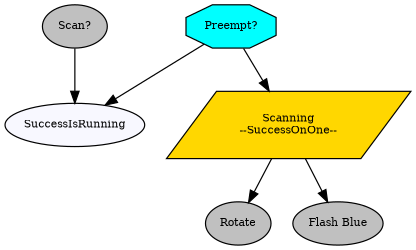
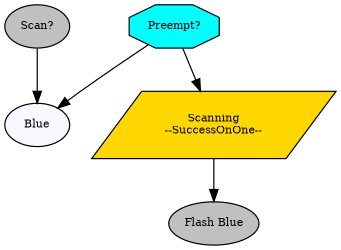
node "SuccessIsRunning": label "SuccessIsRunning" -> "Blue"
node "Rotate": removed
